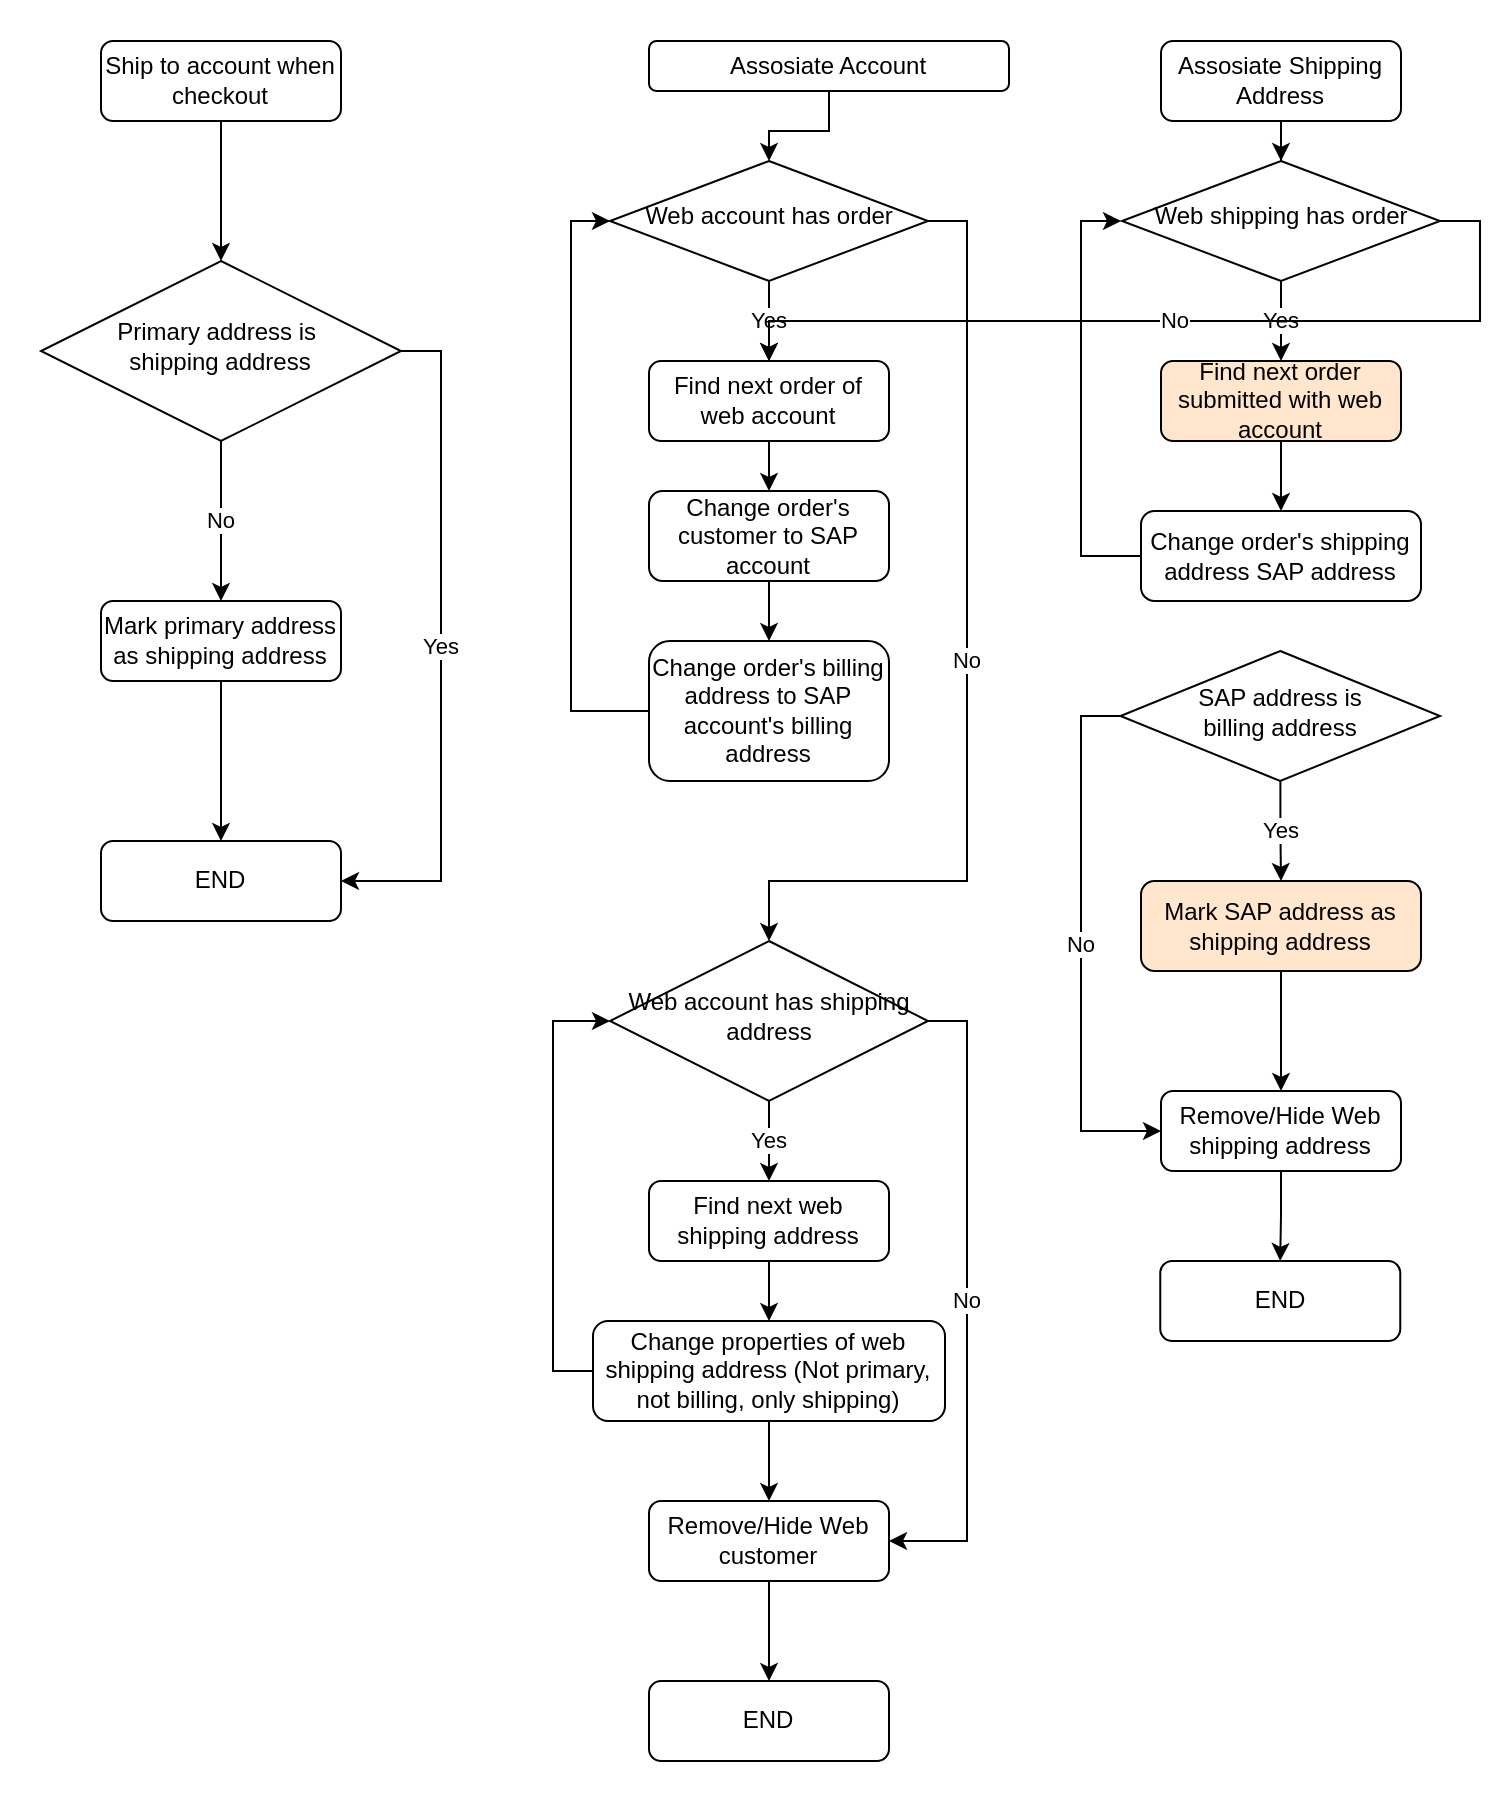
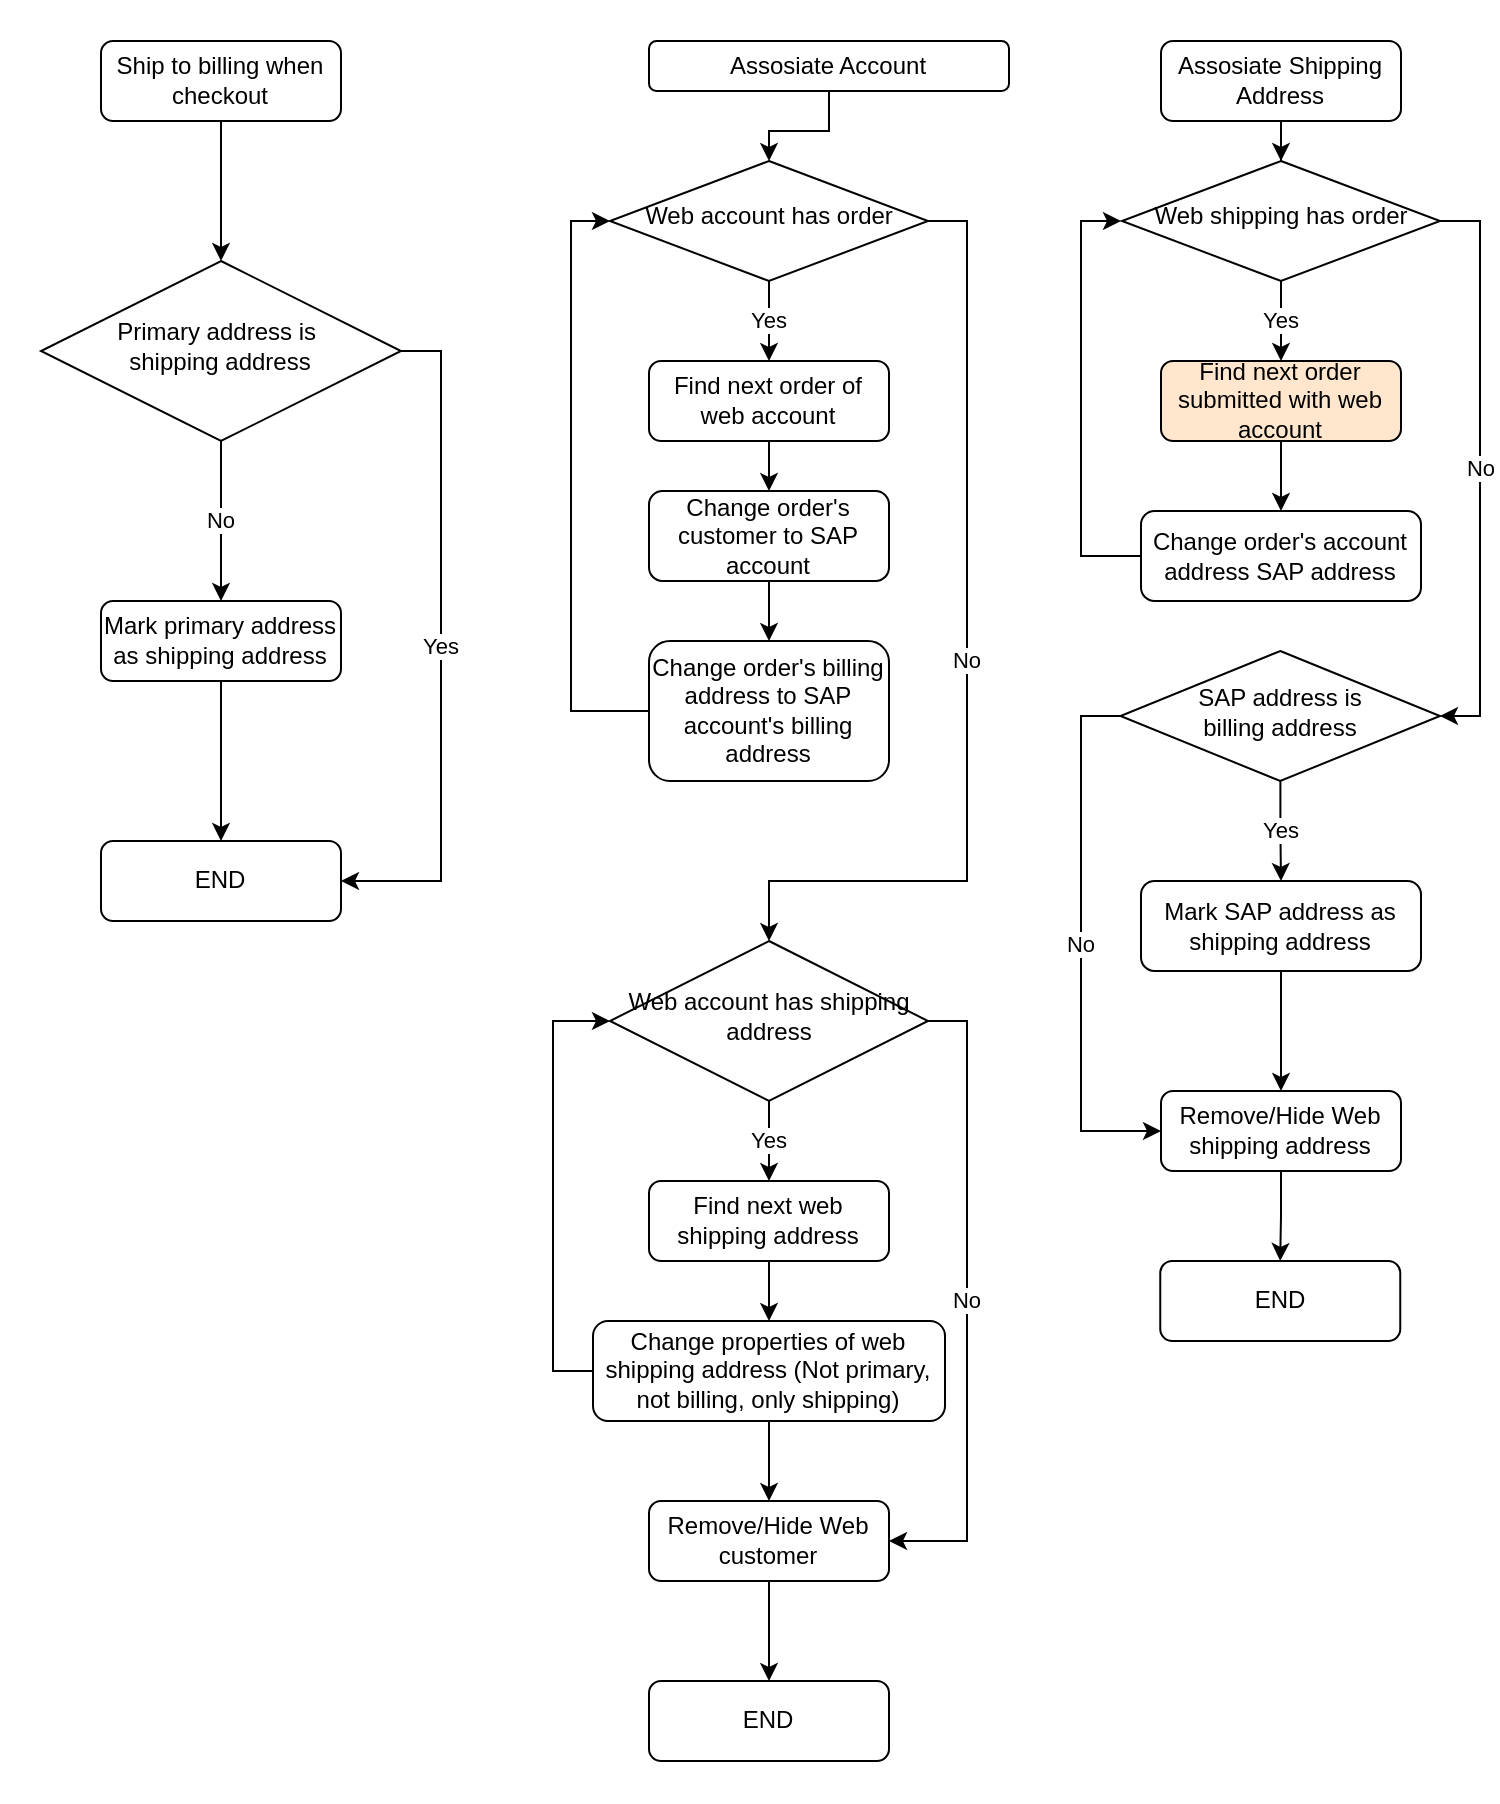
node "Ship to account when checkout": label "Ship to account when checkout" -> "Ship to billing when checkout"
edge "Web shipping has order" -> "Find next order of web account": now "Web shipping has order" -> "SAP address is billing address"
node "Change order's shipping address SAP address": label "Change order's shipping address SAP address" -> "Change order's account address SAP address"
node "Mark SAP address as shipping address": fillcolor #ffe6cc -> #ffffff
